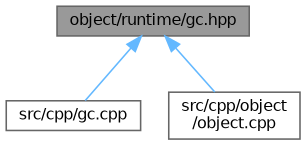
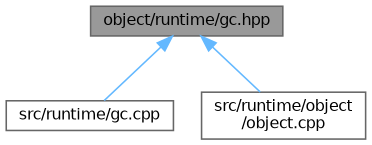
node "src/cpp/gc.cpp": label "src/cpp/gc.cpp" -> "src/runtime/gc.cpp"
node "src/cpp/object /object.cpp": label "src/cpp/object /object.cpp" -> "src/runtime/object /object.cpp"
